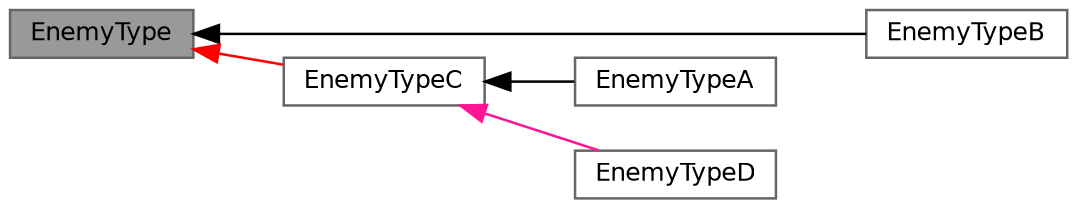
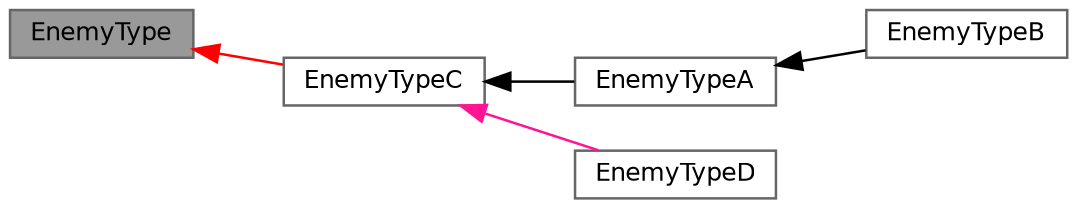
edge "EnemyTypeB" -> "EnemyType": now "EnemyTypeB" -> "EnemyTypeA"
